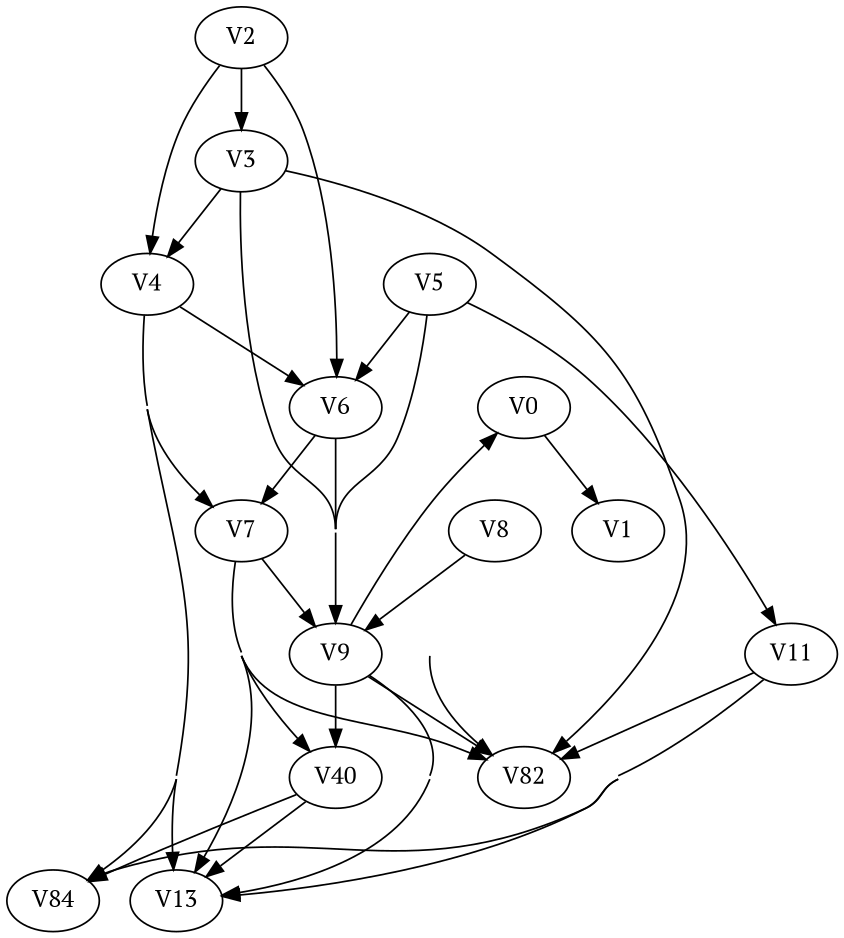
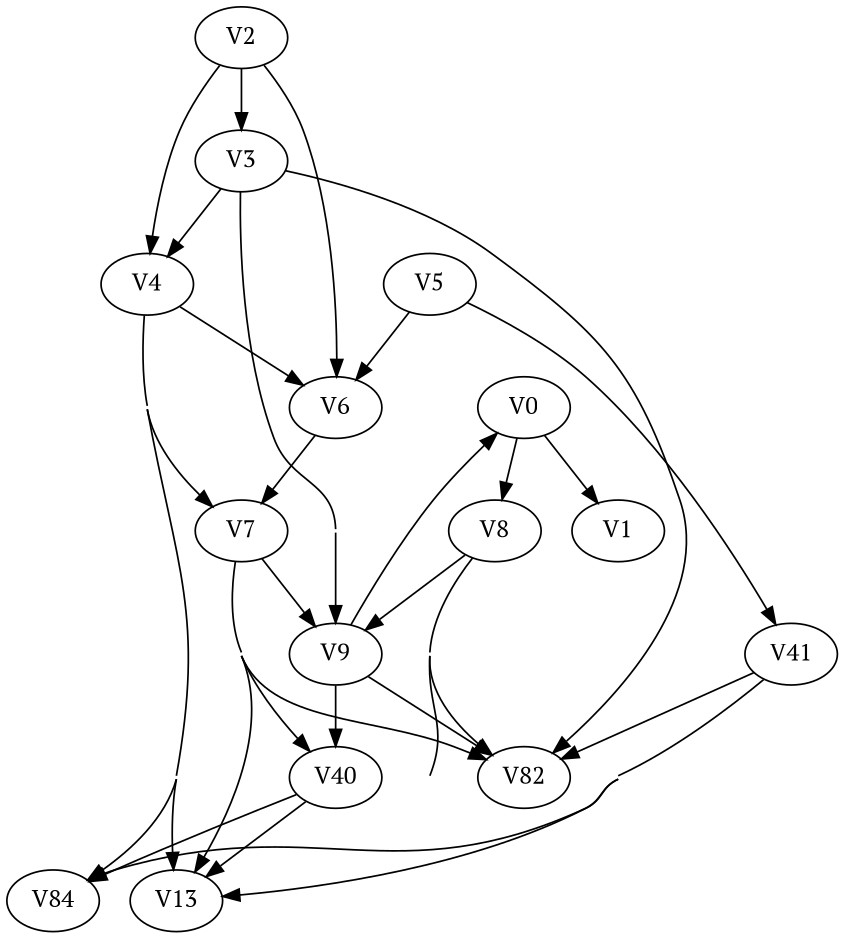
edge "V5" -> "V9": removed
edge "V0" -> "V8": added
edge "V6" -> "V9": removed
node "V11": label "V11" -> "V41"
edge "V9" -> "V13": now "V8" -> "V13"
